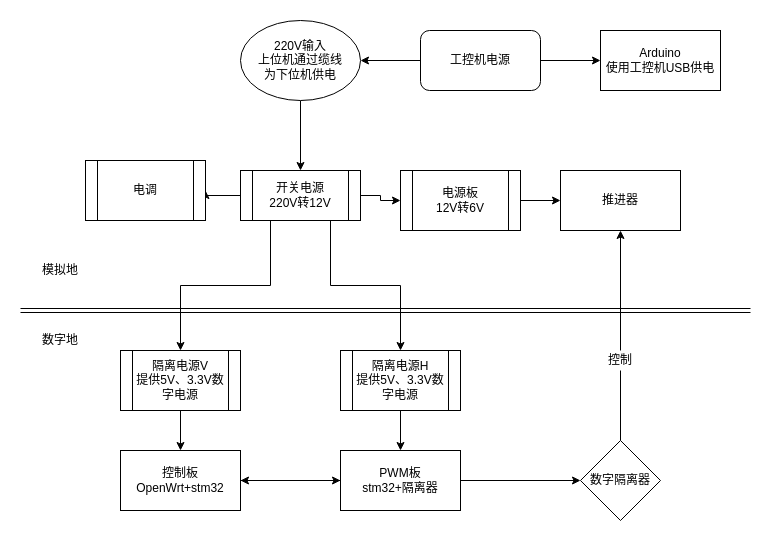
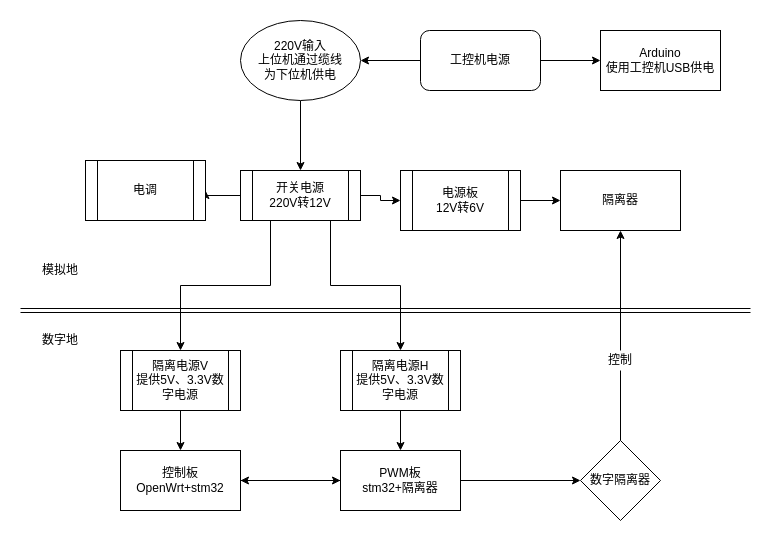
node "推进器": label "推进器" -> "隔离器"
